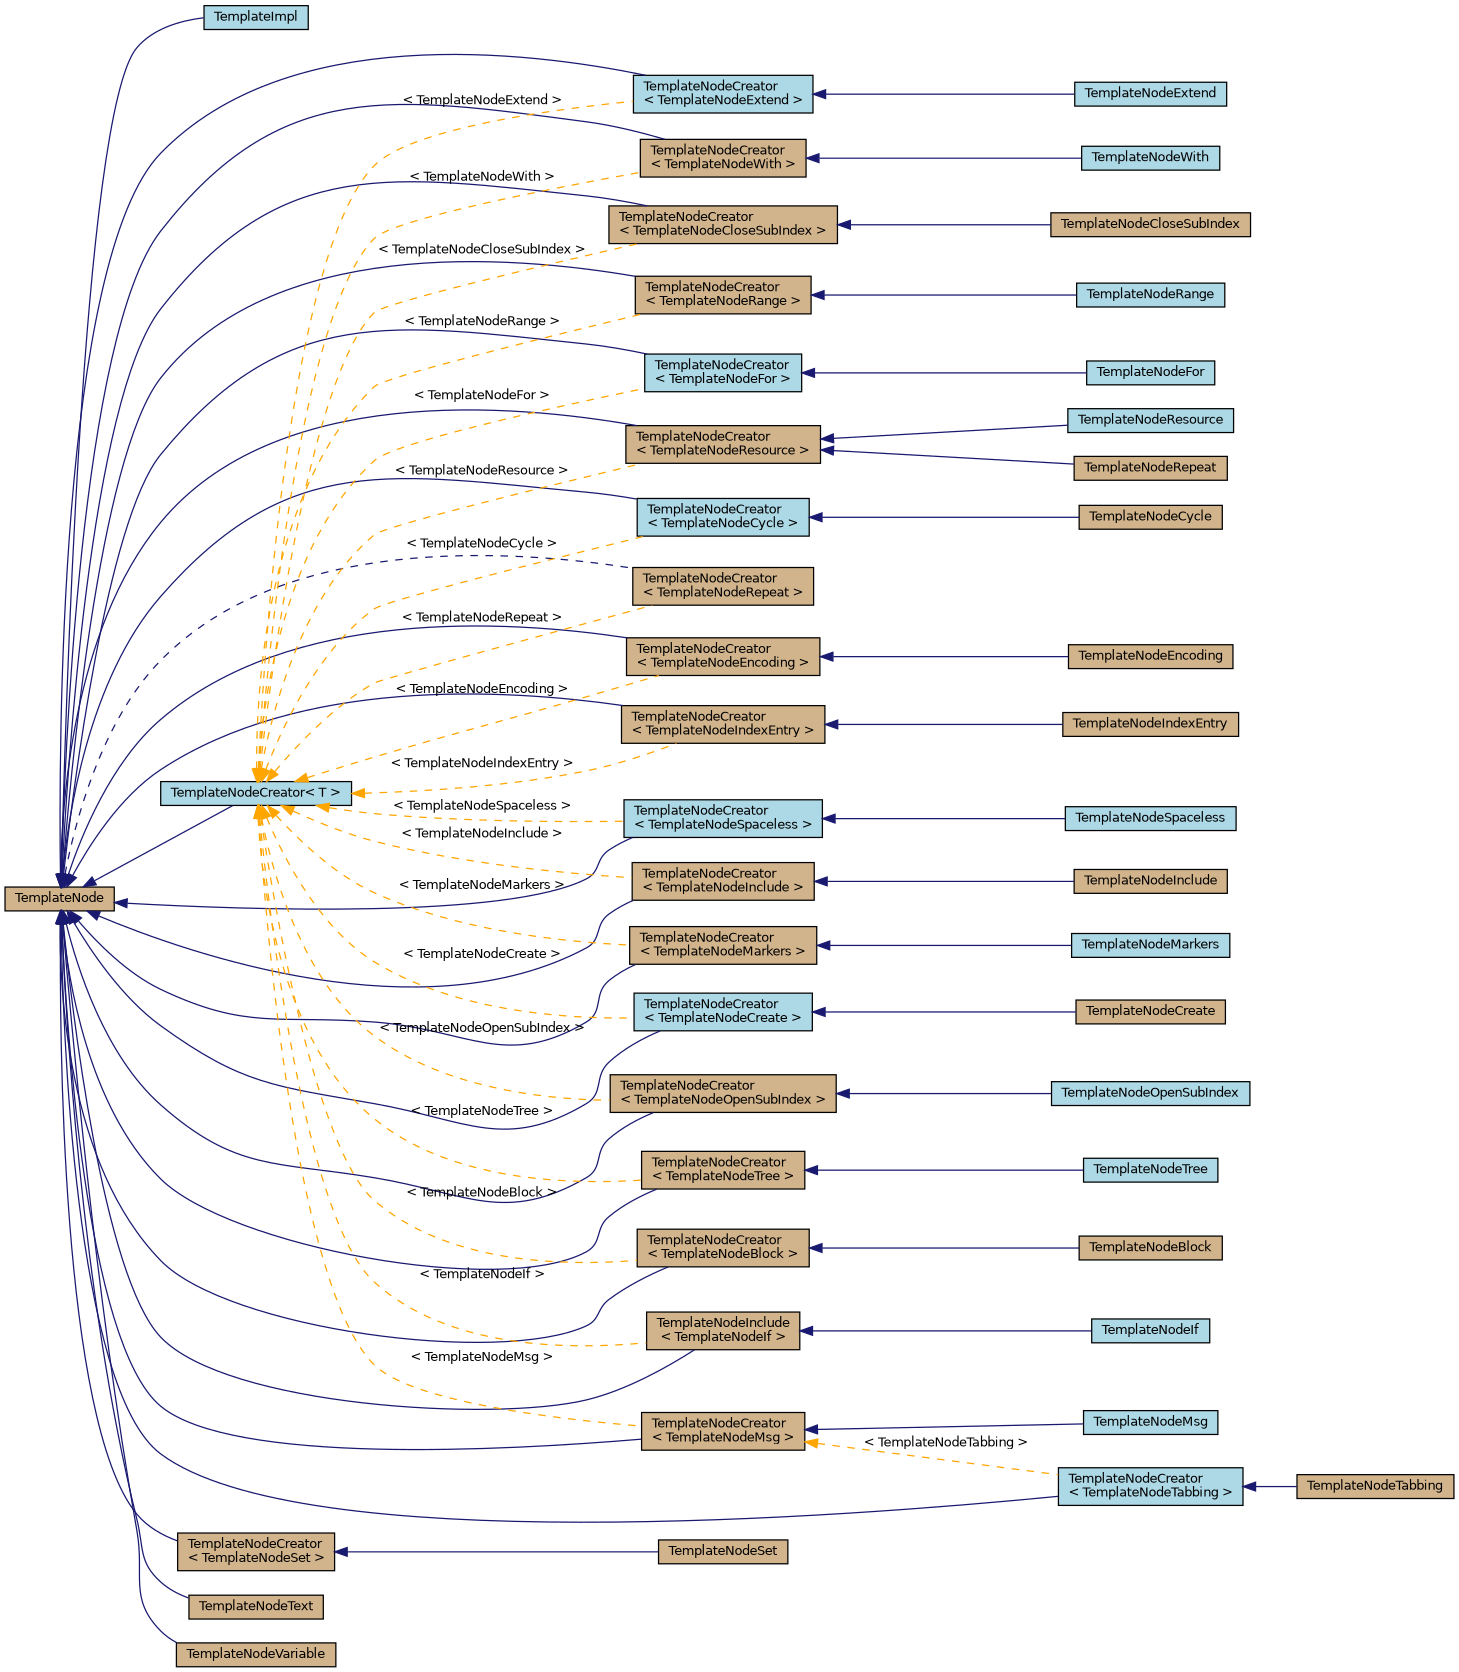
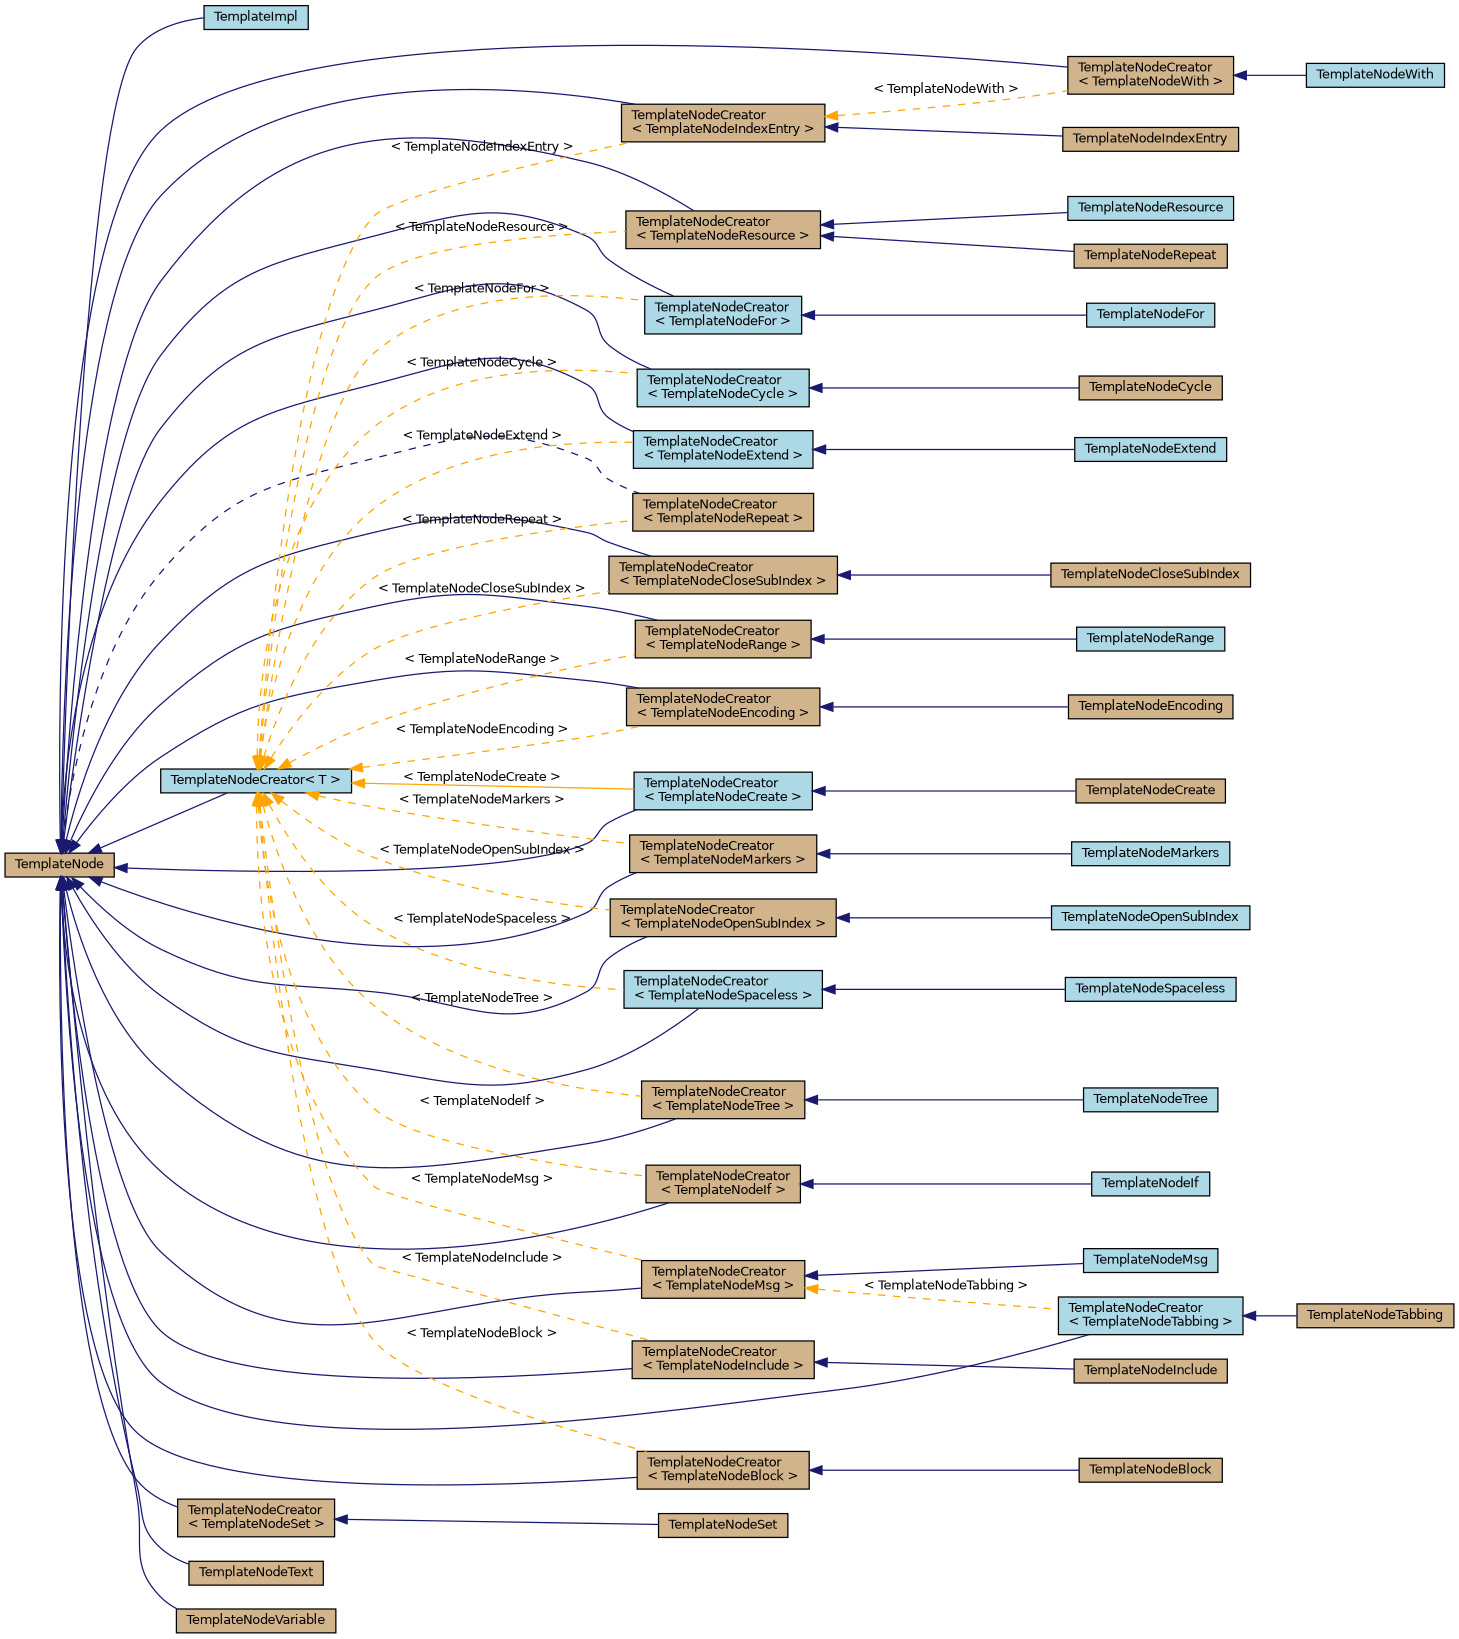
edge "TemplateNodeCreator < TemplateNodeWith >" -> "TemplateNodeCreator< T >": now "TemplateNodeCreator < TemplateNodeWith >" -> "TemplateNodeCreator < TemplateNodeIndexEntry >"
edge "TemplateNodeCreator < TemplateNodeCreate >" -> "TemplateNodeCreator< T >": style dashed -> solid
node "TemplateNodeInclude < TemplateNodeIf >": label "TemplateNodeInclude < TemplateNodeIf >" -> "TemplateNodeCreator < TemplateNodeIf >"
